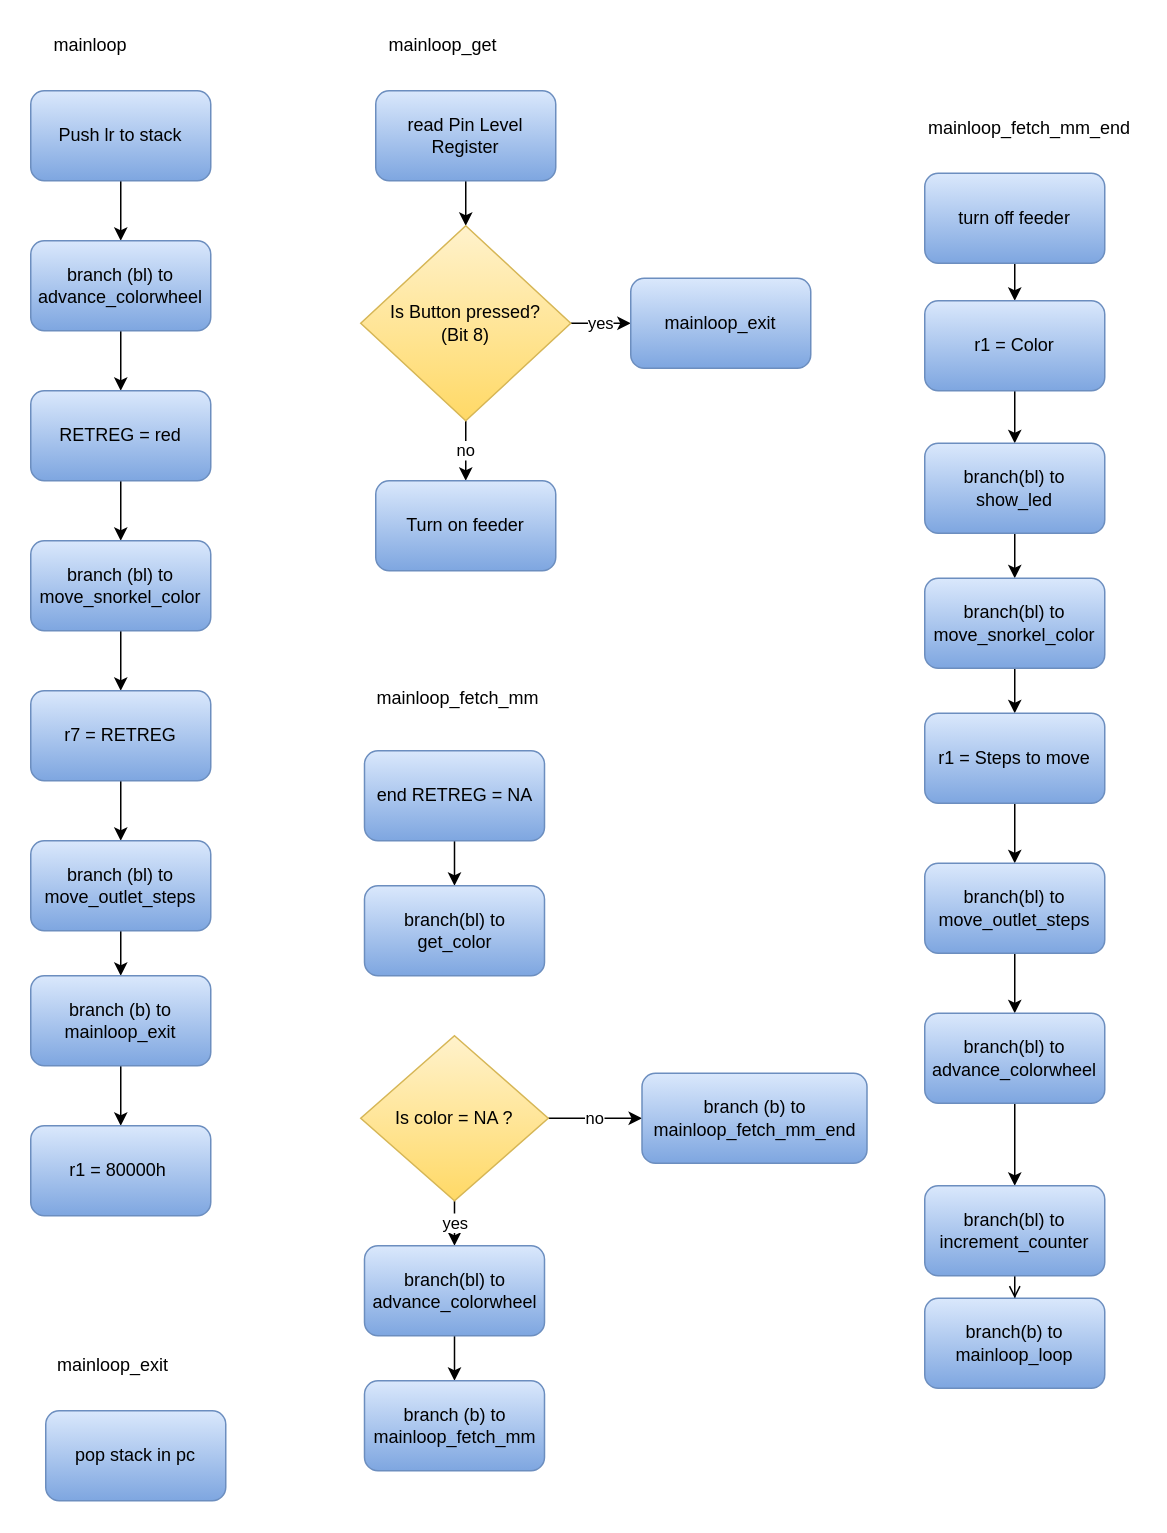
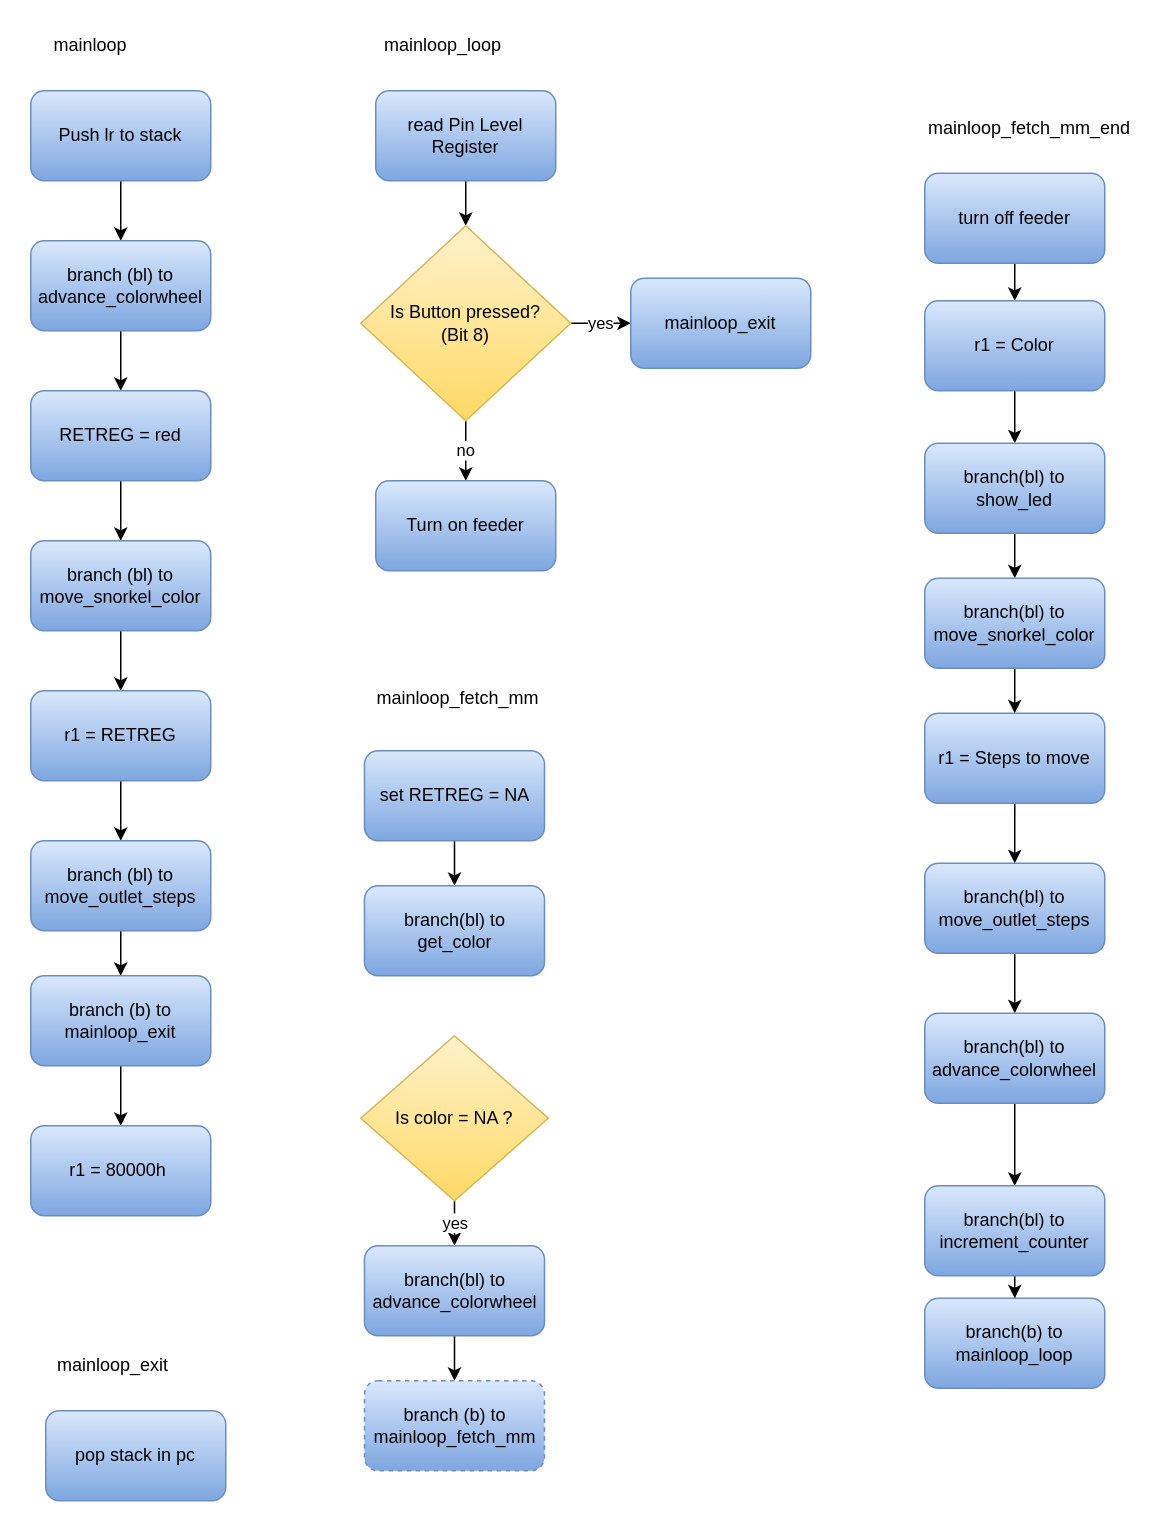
node "mainloop_get": label "mainloop_get" -> "mainloop_loop"
node "r7 = RETREG": label "r7 = RETREG" -> "r1 = RETREG"
node "end RETREG = NA": label "end RETREG = NA" -> "set RETREG = NA"
edge "Is color = NA ?" -> "branch (b) to mainloop_fetch_mm_end": removed, label "no"
node "branch (b) to mainloop_fetch_mm_end": removed
edge "branch(bl) to increment_counter" -> "branch(b) to mainloop_loop": arrowhead open -> classic
node "branch (b) to mainloop_fetch_mm": style solid -> dashed
